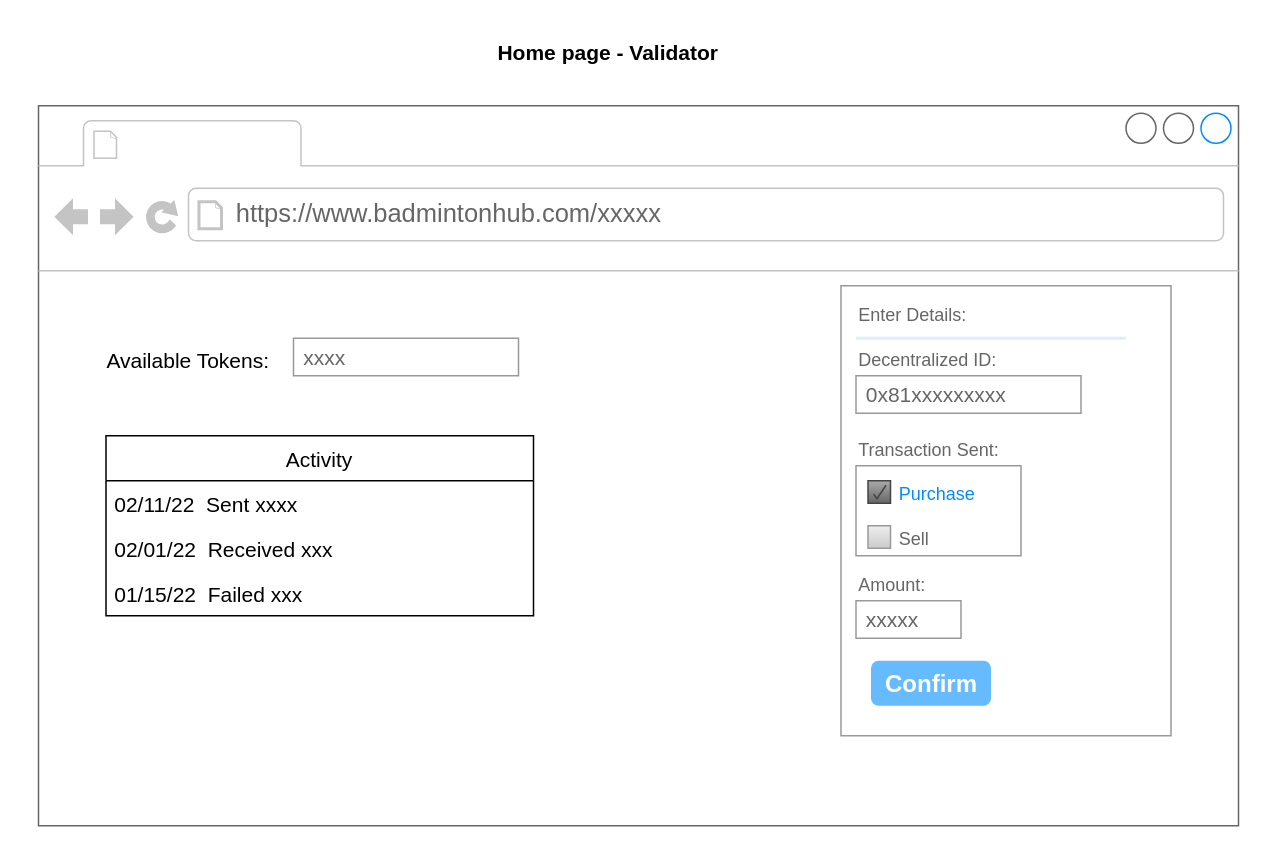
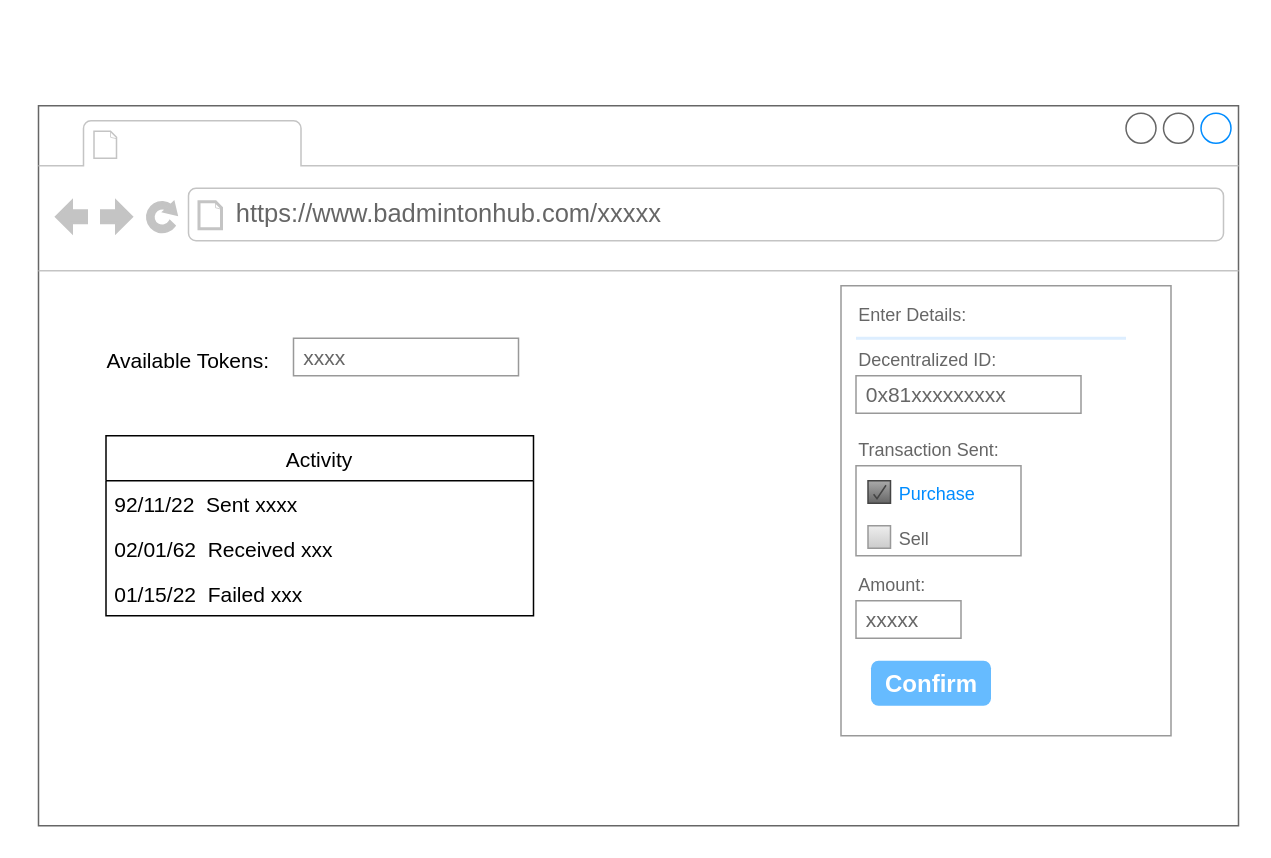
node "Home page - Validator": removed
node "02/11/22 Sent xxxx": label "02/11/22 Sent xxxx" -> "92/11/22 Sent xxxx"
node "02/01/22 Received xxx": label "02/01/22 Received xxx" -> "02/01/62 Received xxx"
